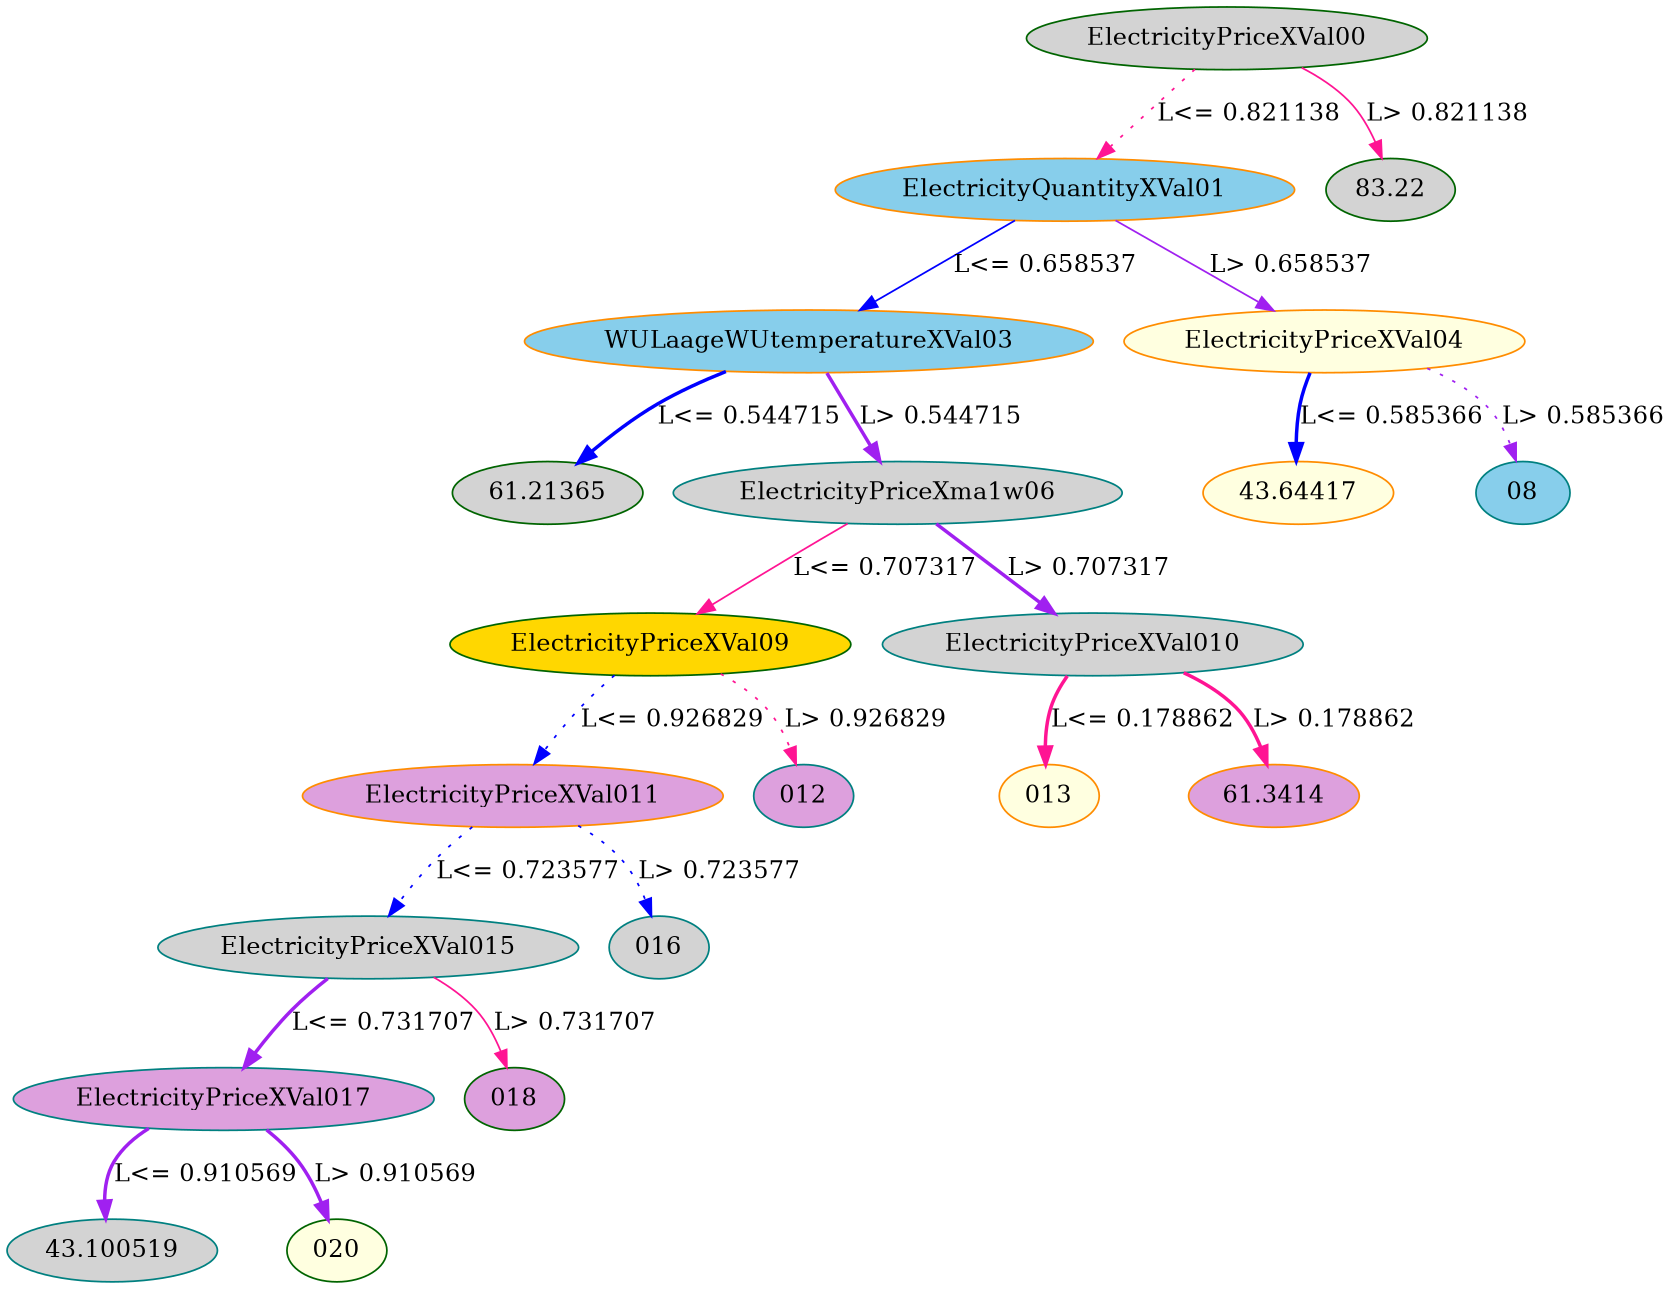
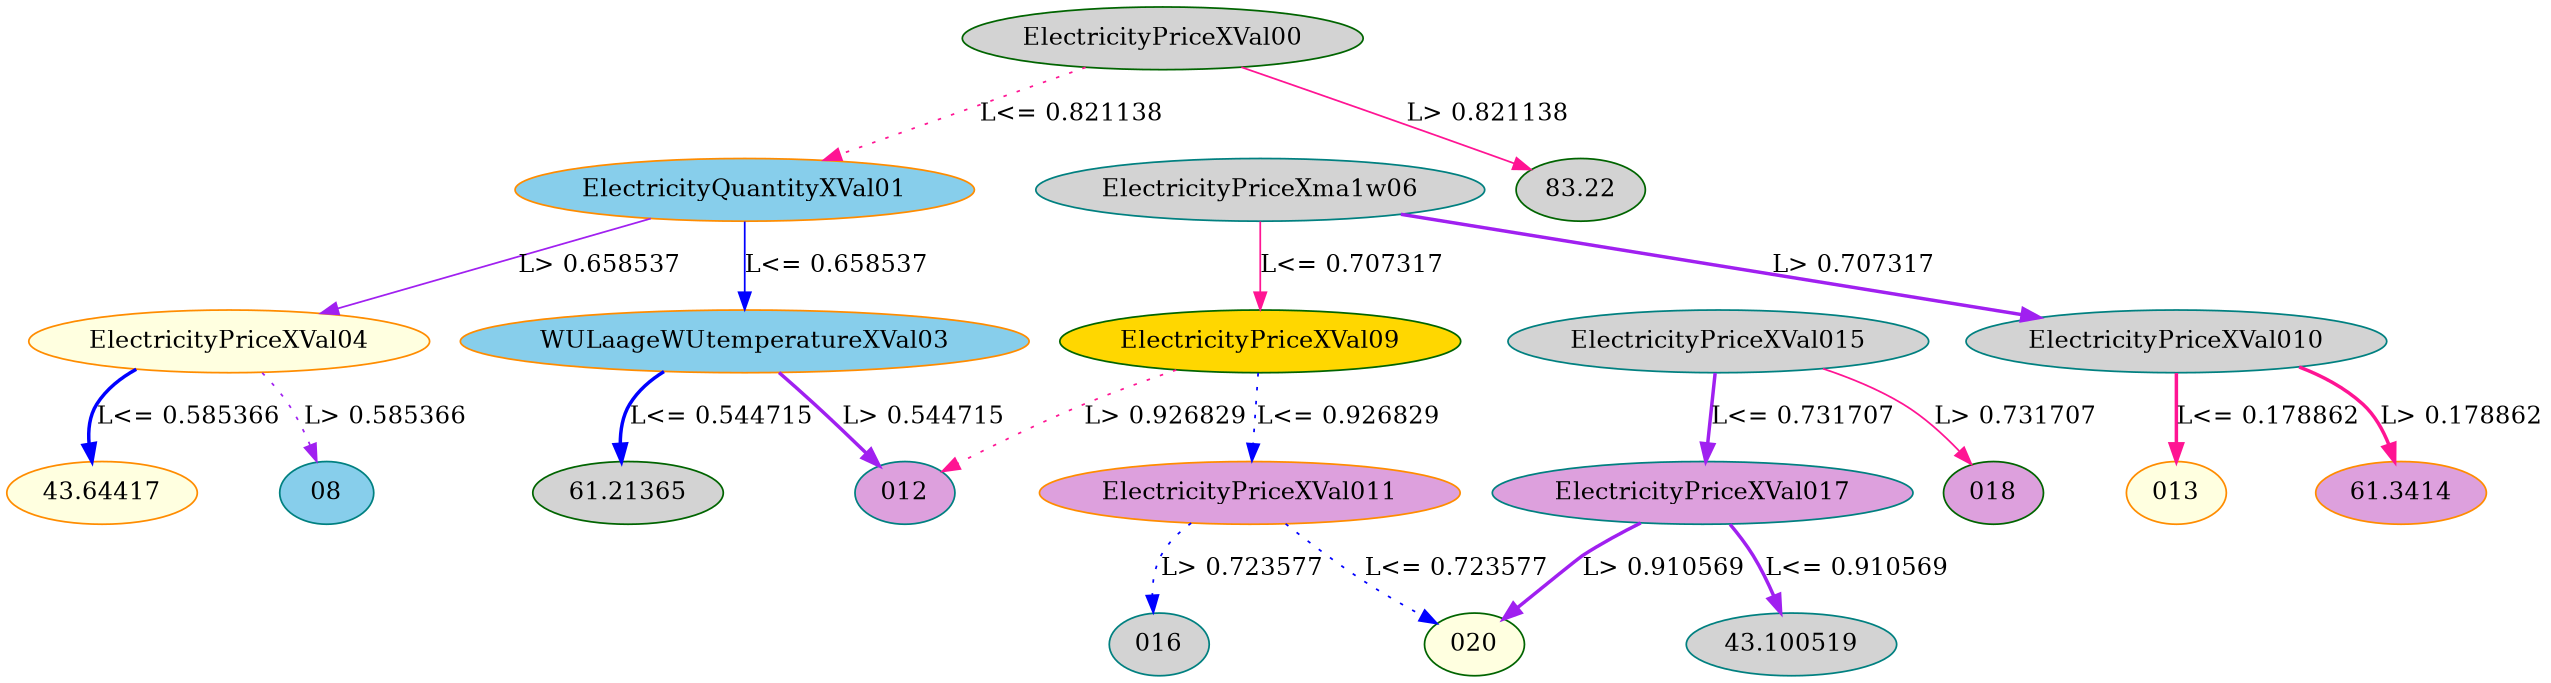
edge "WULaageWUtemperatureXVal03" -> "ElectricityPriceXma1w06": now "WULaageWUtemperatureXVal03" -> "012"
edge "ElectricityPriceXVal011" -> "ElectricityPriceXVal015": now "ElectricityPriceXVal011" -> "020"
